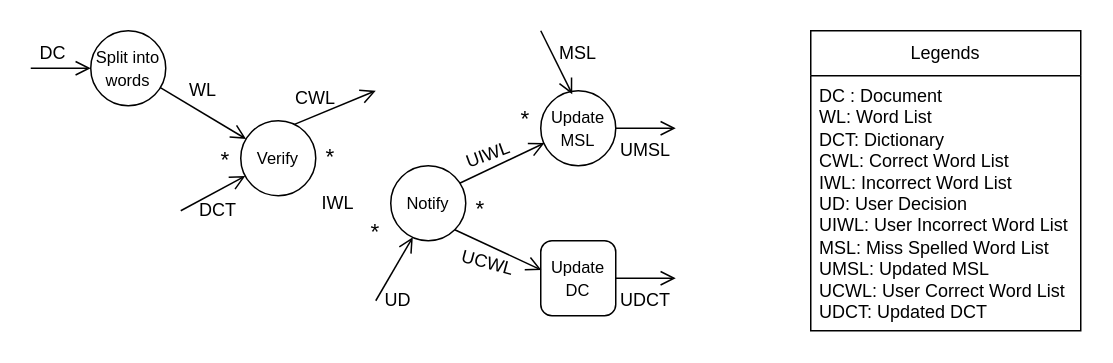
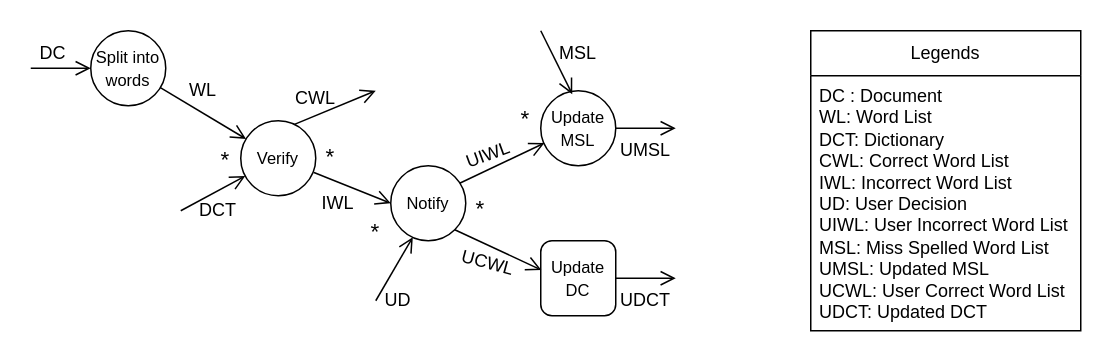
edge "Verify" -> "Notify": added
